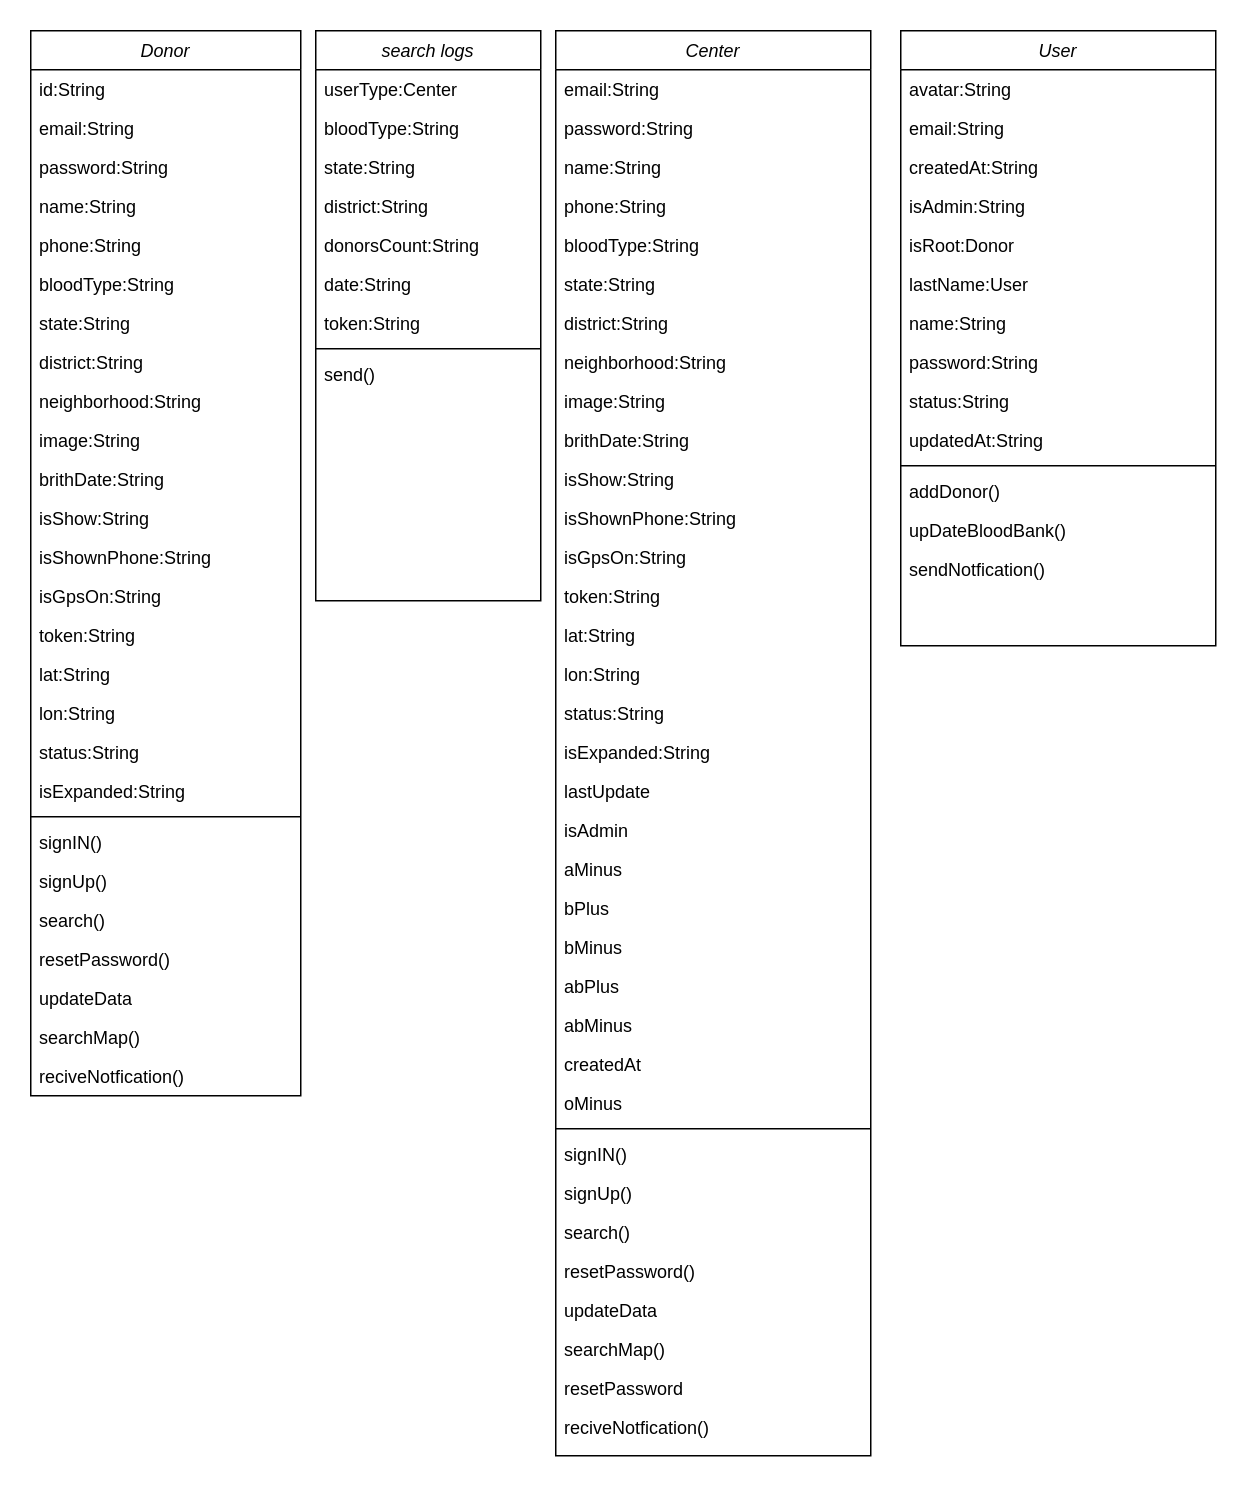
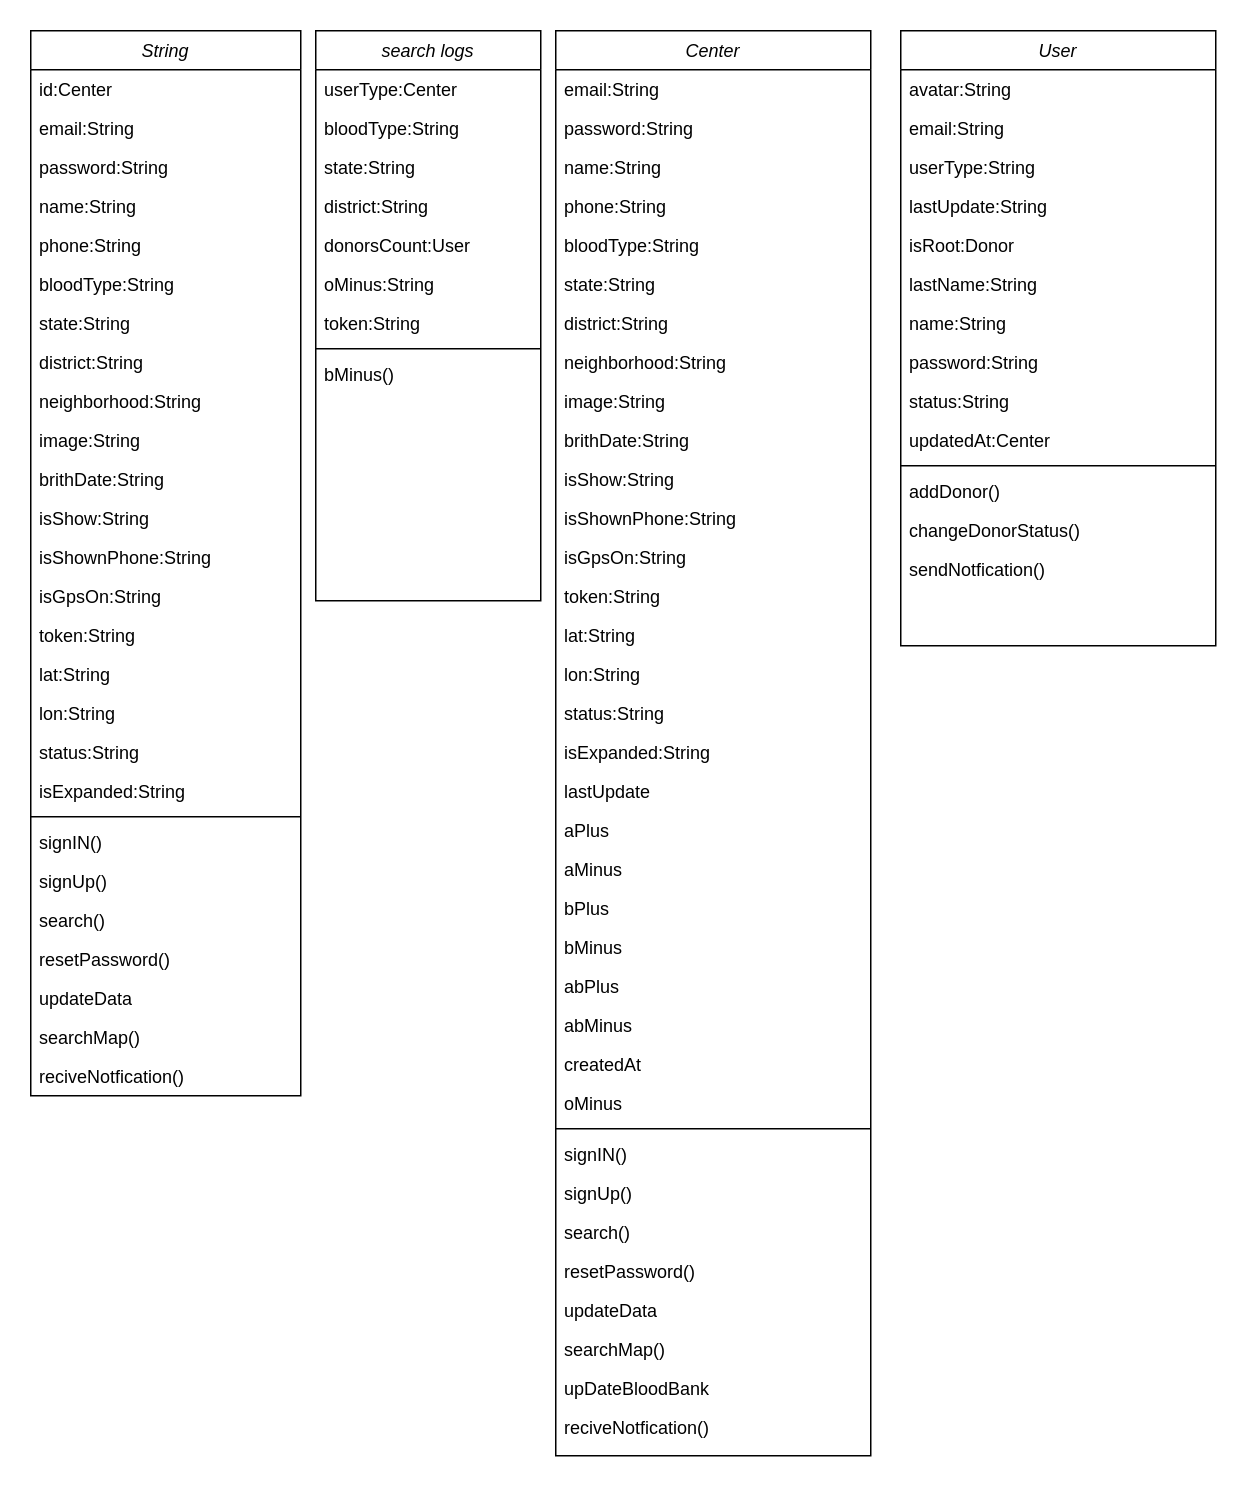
node "Donor": label "Donor" -> "String"
node "id:String": label "id:String" -> "id:Center"
node "createdAt:String": label "createdAt:String" -> "userType:String"
node "isAdmin:String": label "isAdmin:String" -> "lastUpdate:String"
node "donorsCount:String": label "donorsCount:String" -> "donorsCount:User"
node "date:String": label "date:String" -> "oMinus:String"
node "lastName:User": label "lastName:User" -> "lastName:String"
node "send()": label "send()" -> "bMinus()"
node "updatedAt:String": label "updatedAt:String" -> "updatedAt:Center"
node "upDateBloodBank()": label "upDateBloodBank()" -> "changeDonorStatus()"
node "isAdmin": label "isAdmin" -> "aPlus"
node "resetPassword": label "resetPassword" -> "upDateBloodBank"
